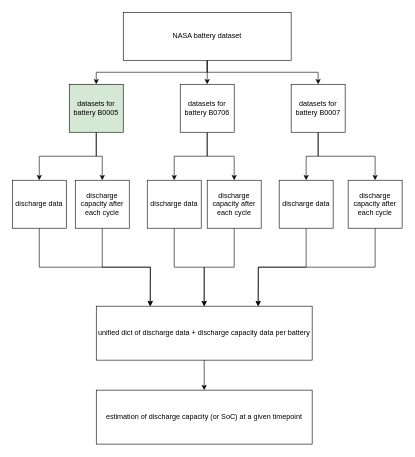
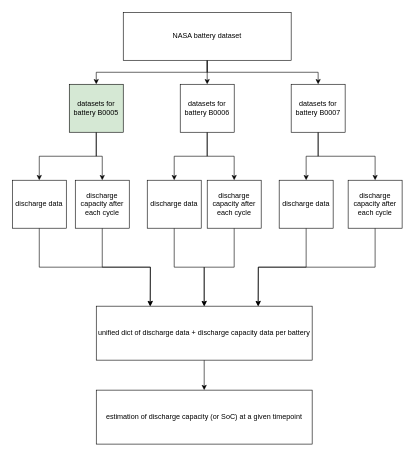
node "datasets for battery B0706": label "datasets for battery B0706" -> "datasets for battery B0006"
